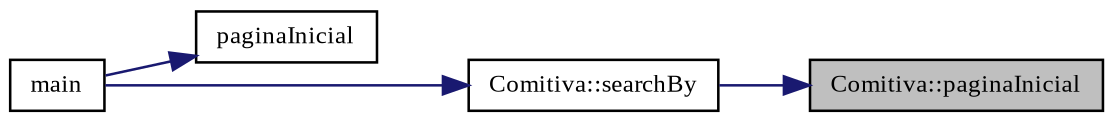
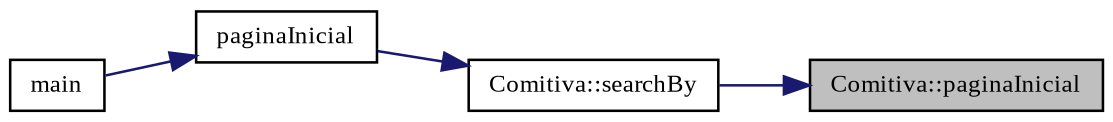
edge "main" -> "Comitiva::searchBy": now "paginaInicial" -> "Comitiva::searchBy"
